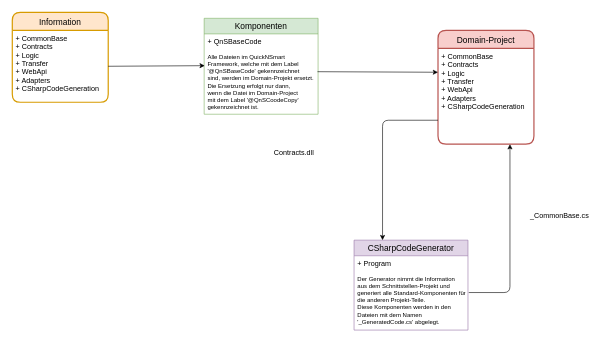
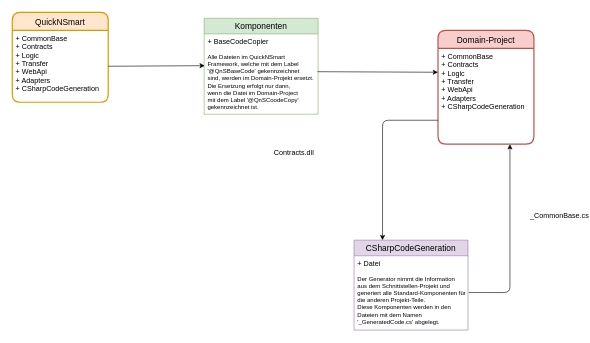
node "Information": label "Information" -> "QuickNSmart"
node "+ QnSBaseCode": label "+ QnSBaseCode" -> "+ BaseCodeCopier"
node "CSharpCodeGenerator": label "CSharpCodeGenerator" -> "CSharpCodeGeneration"
node "+ Program": label "+ Program" -> "+ Datei"
